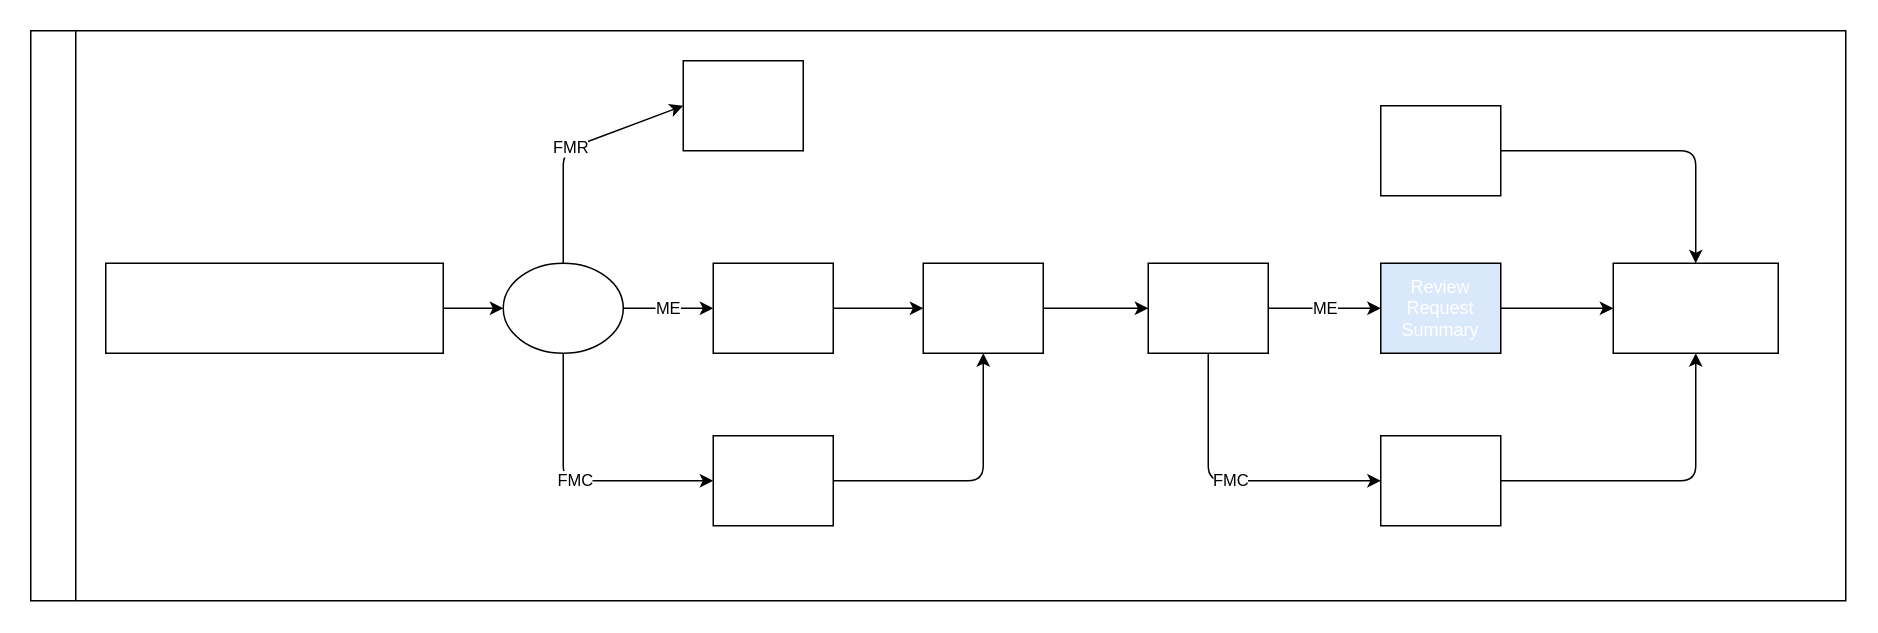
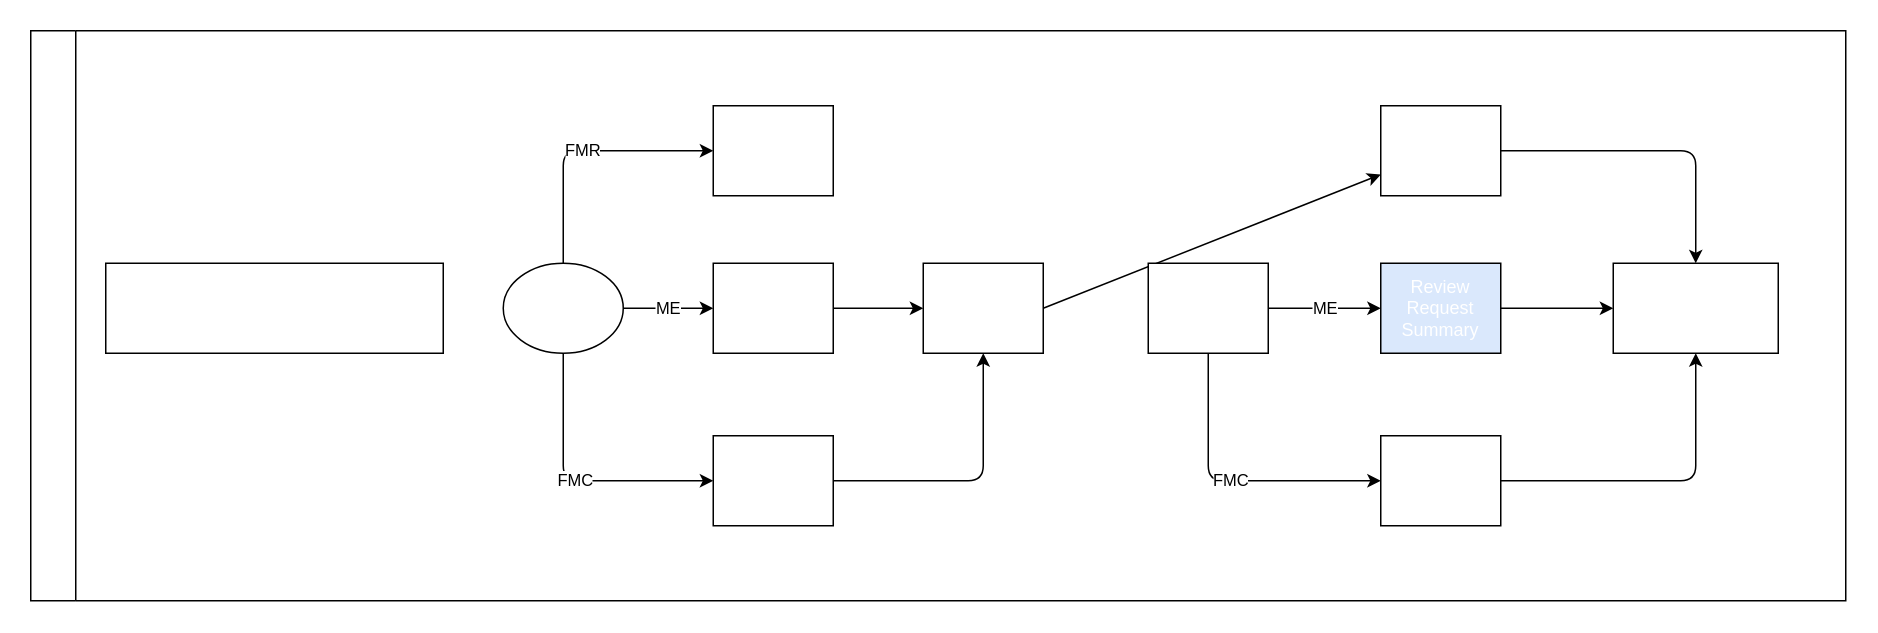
node "Encode Receipts": moved (743, 106) -> (773, 151)
edge "User Visits foundever.medgrocer.com" -> "Prescription Upload": removed
edge "Health Survey" -> "Employee Informaton": now "Health Survey" -> "Review Claim Summary"
